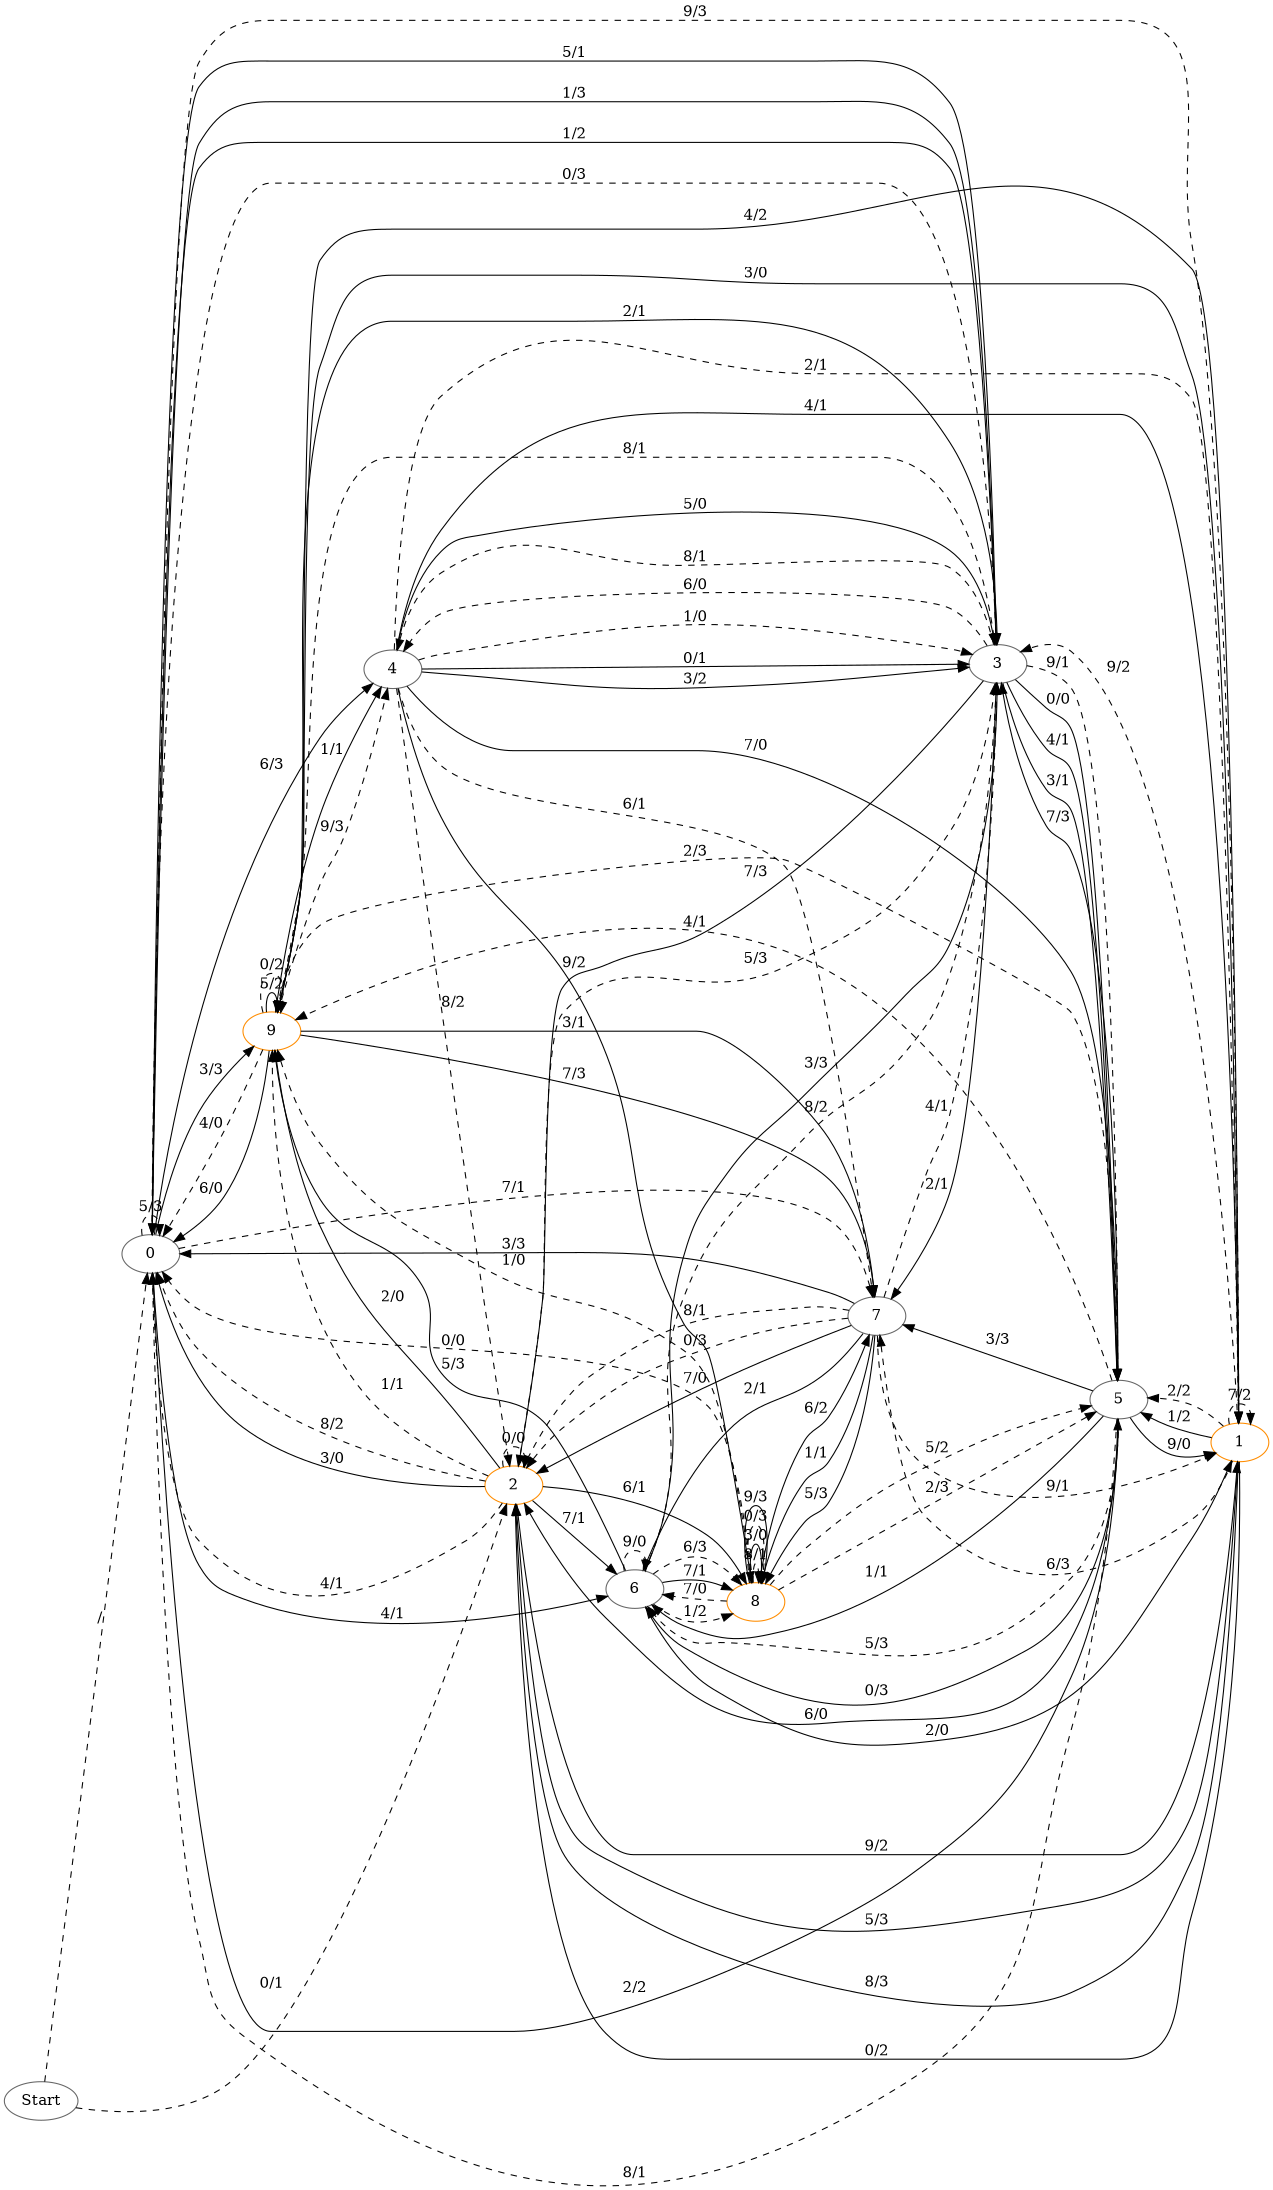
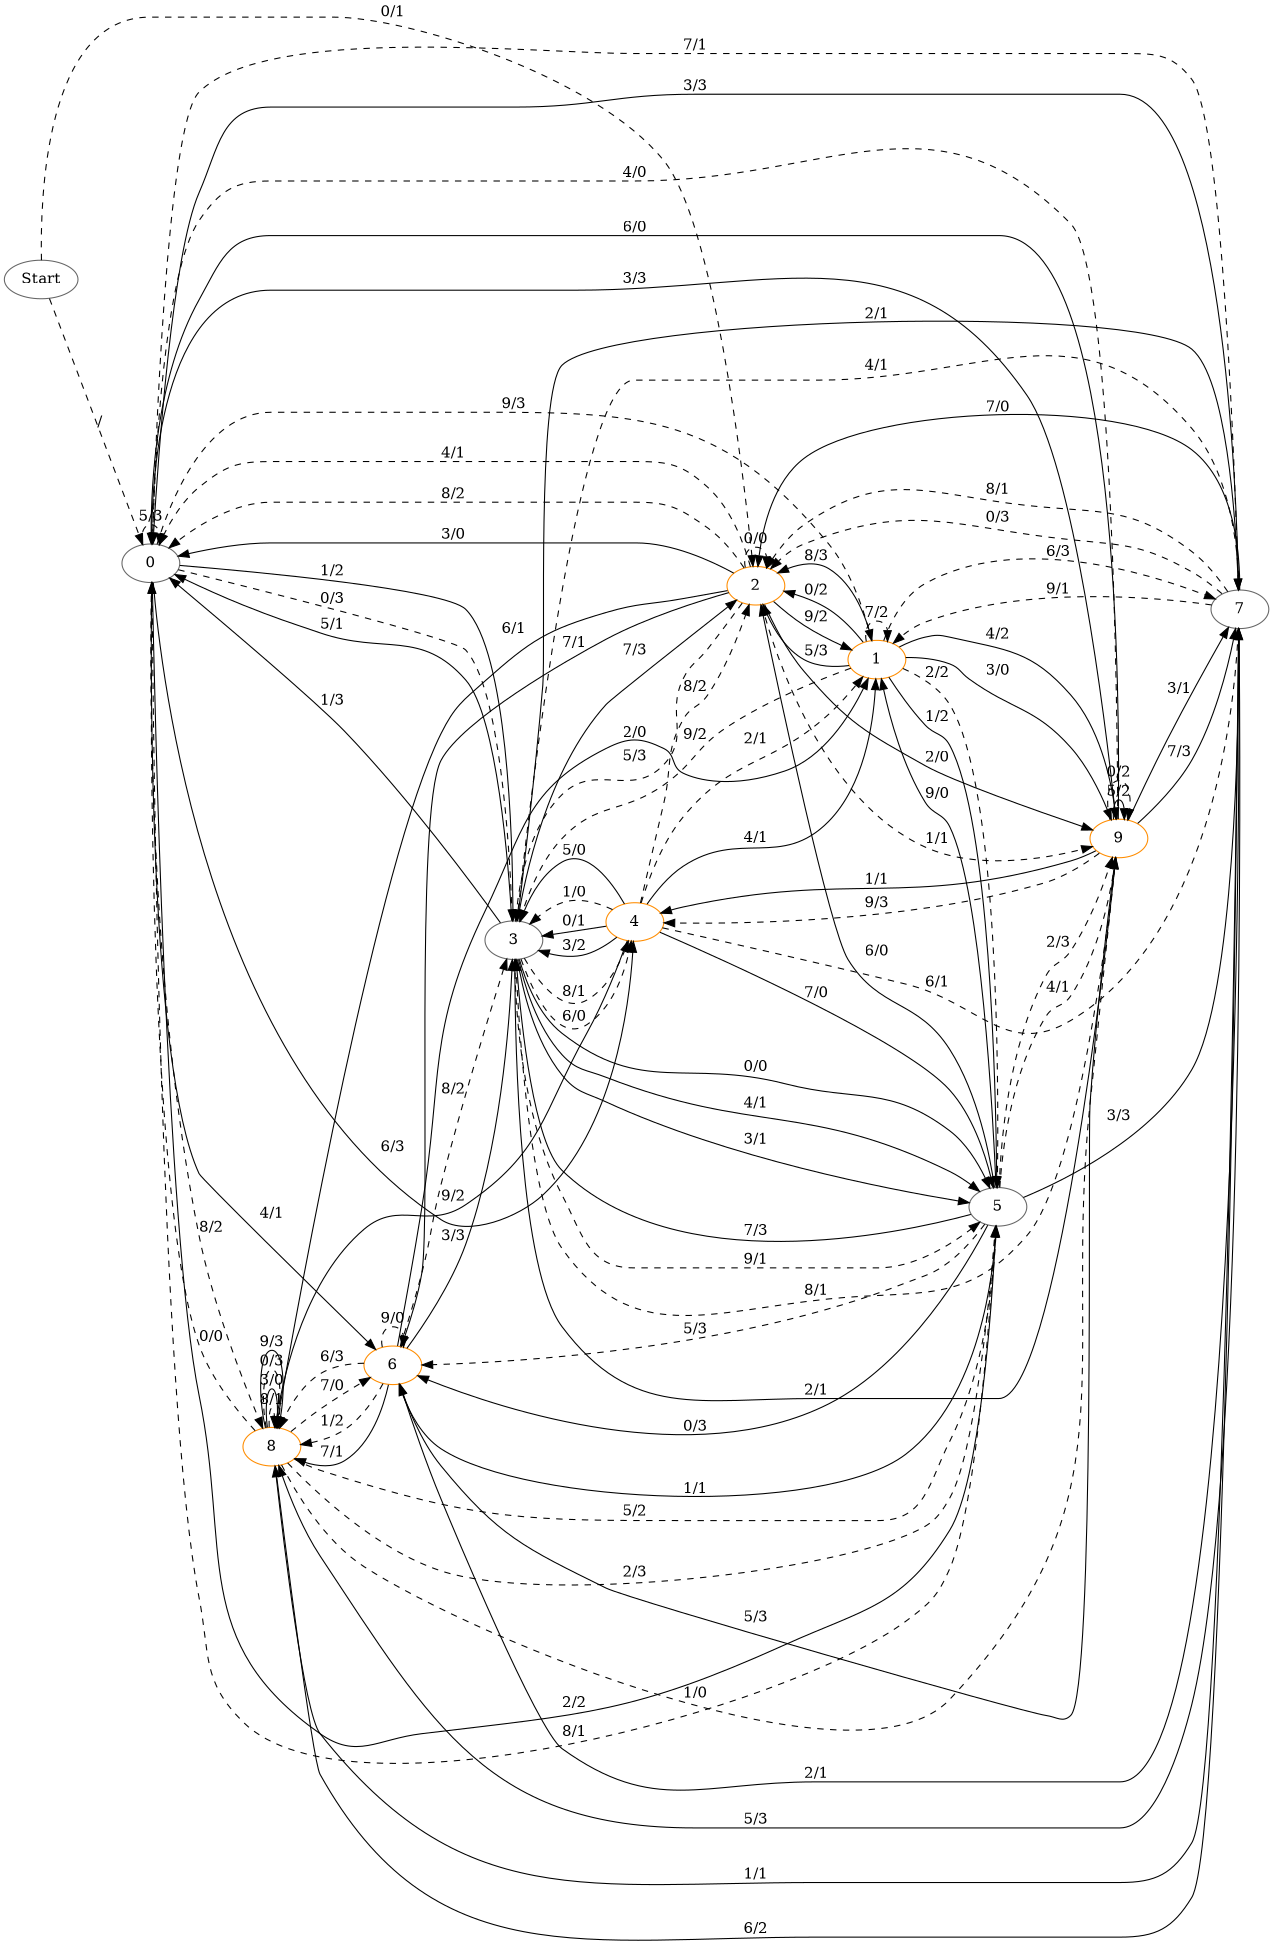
node "4": color gray40 -> darkorange
edge "0" -> "8": added, label "8/2"
node "6": color gray40 -> darkorange
